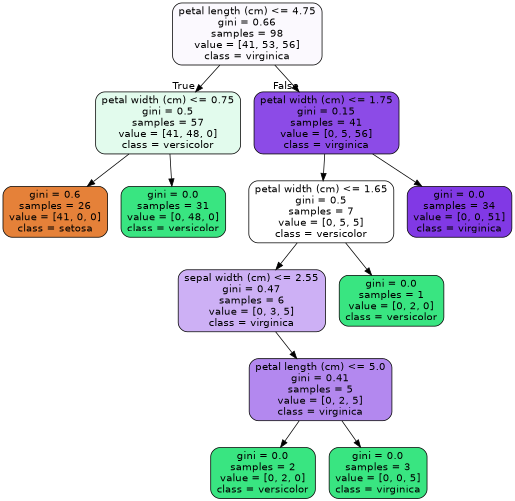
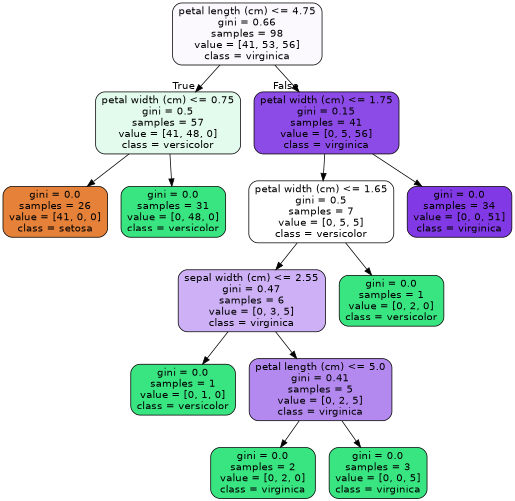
node "gini = 0.6 samples = 26 value = [41, 0, 0] class = setosa": label "gini = 0.6 samples = 26 value = [41, 0, 0] class = setosa" -> "gini = 0.0 samples = 26 value = [41, 0, 0] class = setosa"
node "gini = 0.0 samples = 1 value = [0, 1, 0] class = versicolor": added
node "gini = 0.0 samples = 2 value = [0, 2, 0] class = versicolor": label "gini = 0.0 samples = 2 value = [0, 2, 0] class = versicolor" -> "gini = 0.0 samples = 2 value = [0, 2, 0] class = virginica"
